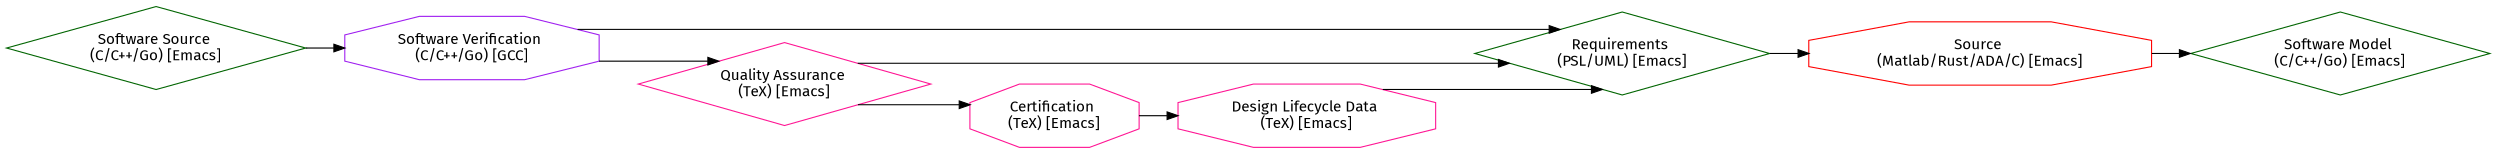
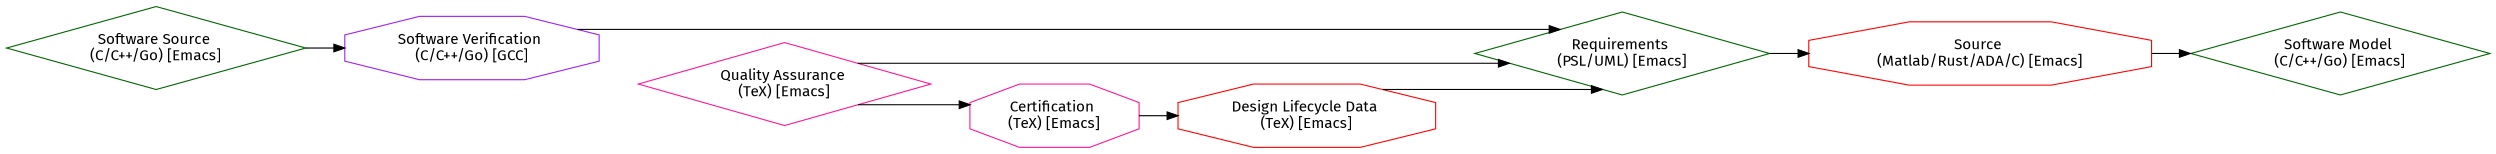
edge "Software Verification (C/C++/Go) [GCC]" -> "Quality Assurance (TeX) [Emacs]": removed
node "Design Lifecycle Data (TeX) [Emacs]": color deeppink -> red
